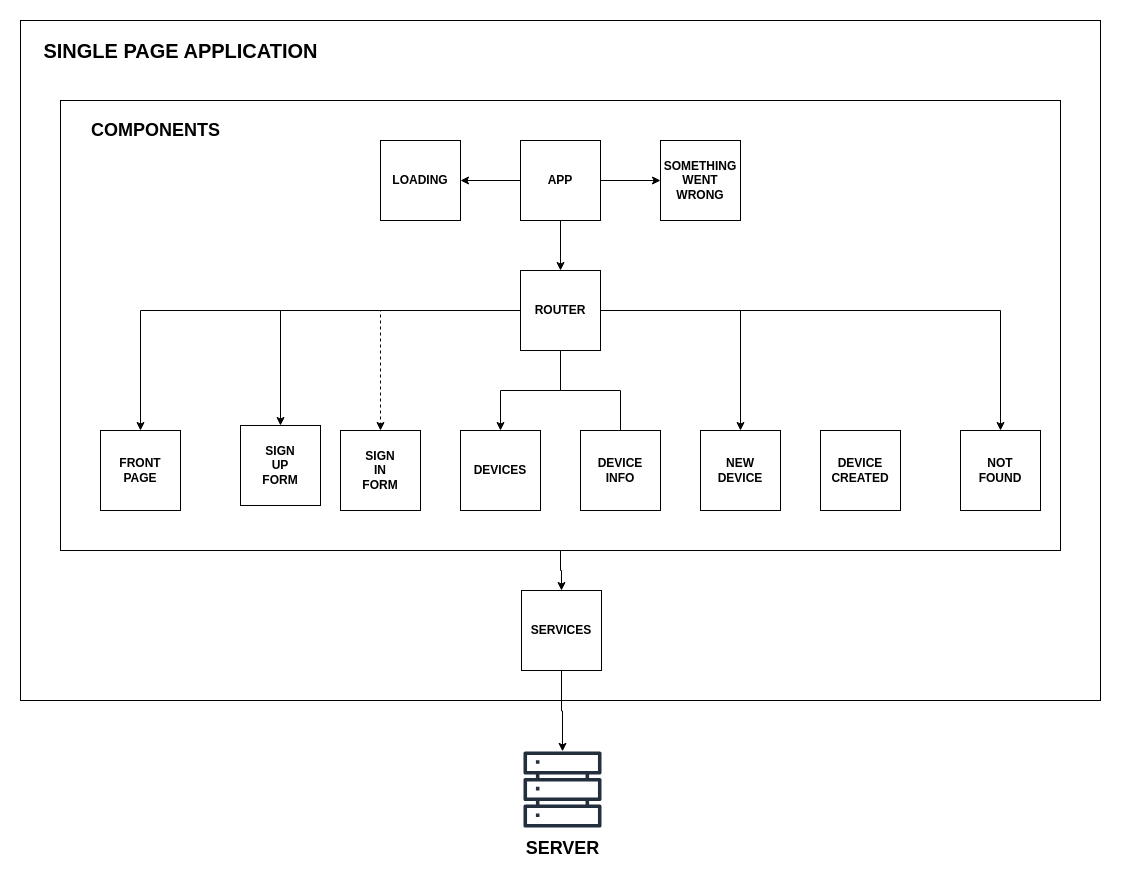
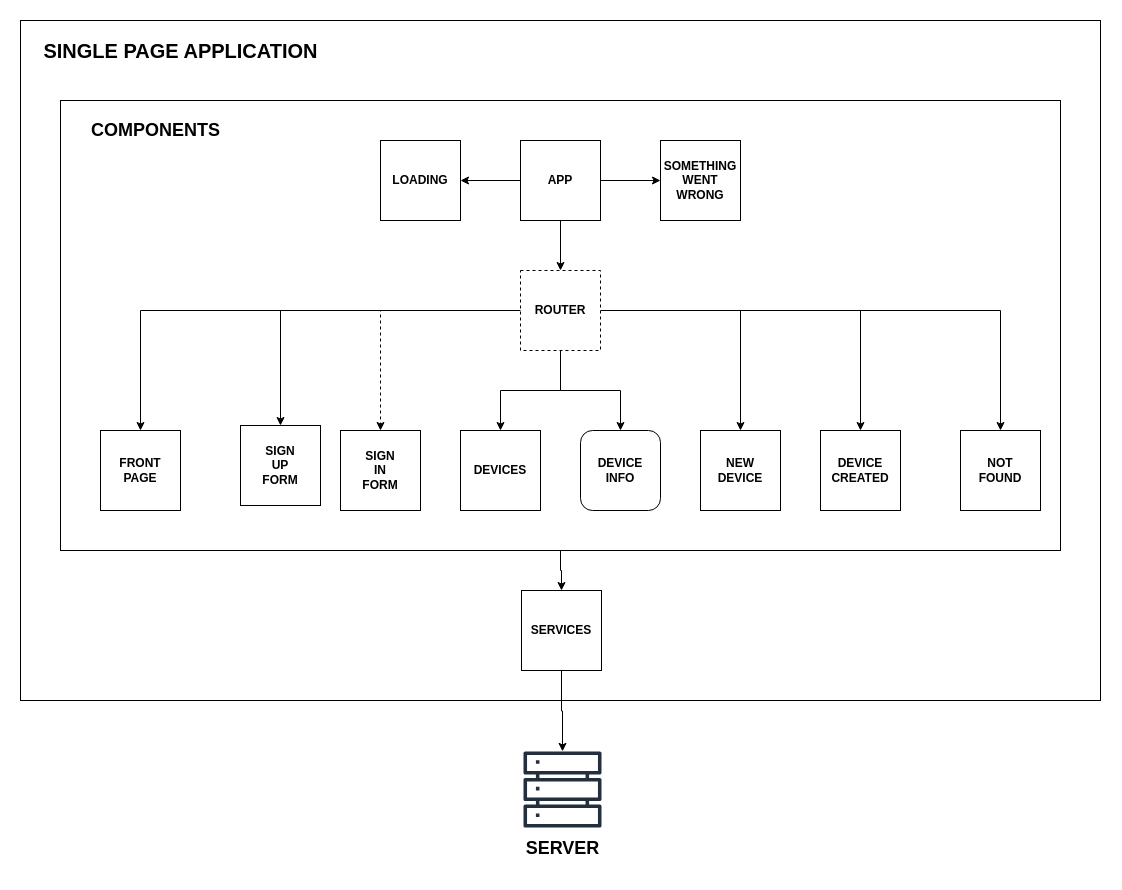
node "ROUTER": style solid -> dashed
edge "ROUTER" -> "DEVICE CREATED": added
edge "ROUTER" -- "DEVICE INFO": arrowhead none -> classic
node "DEVICE INFO": shape rectangle -> rounded rectangle
